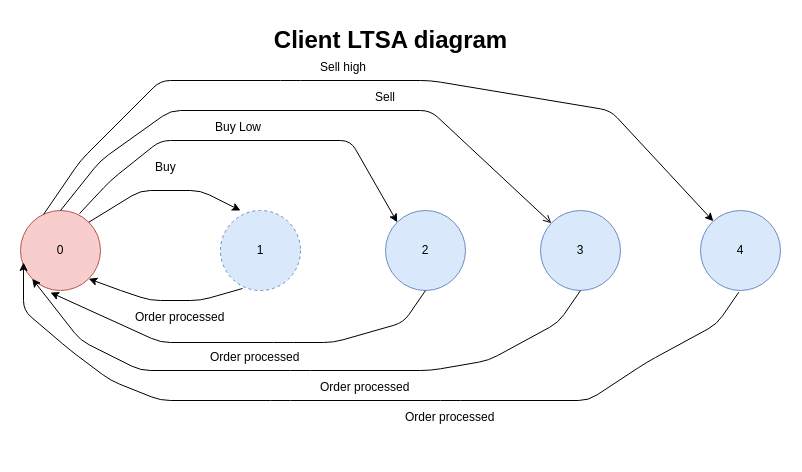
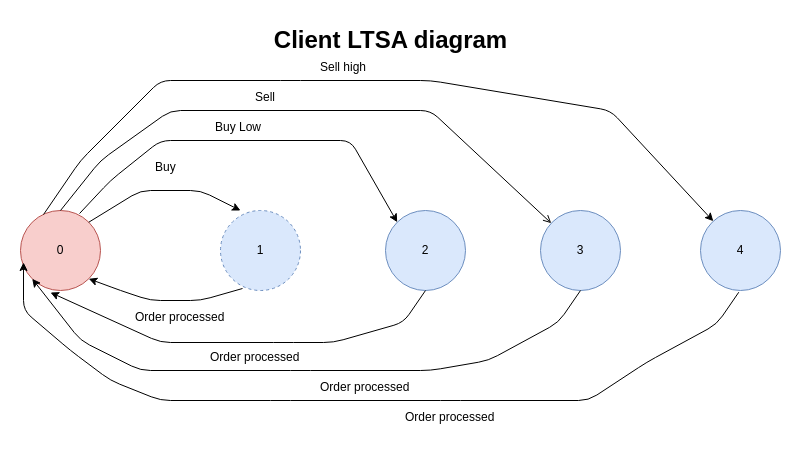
node "Sell": moved (416, 111) -> (296, 111)
